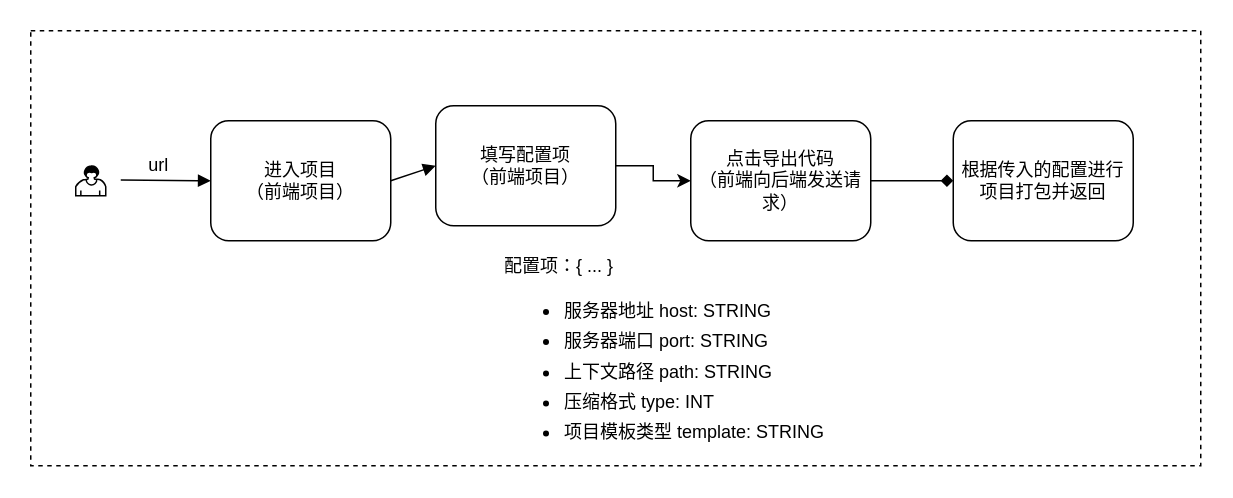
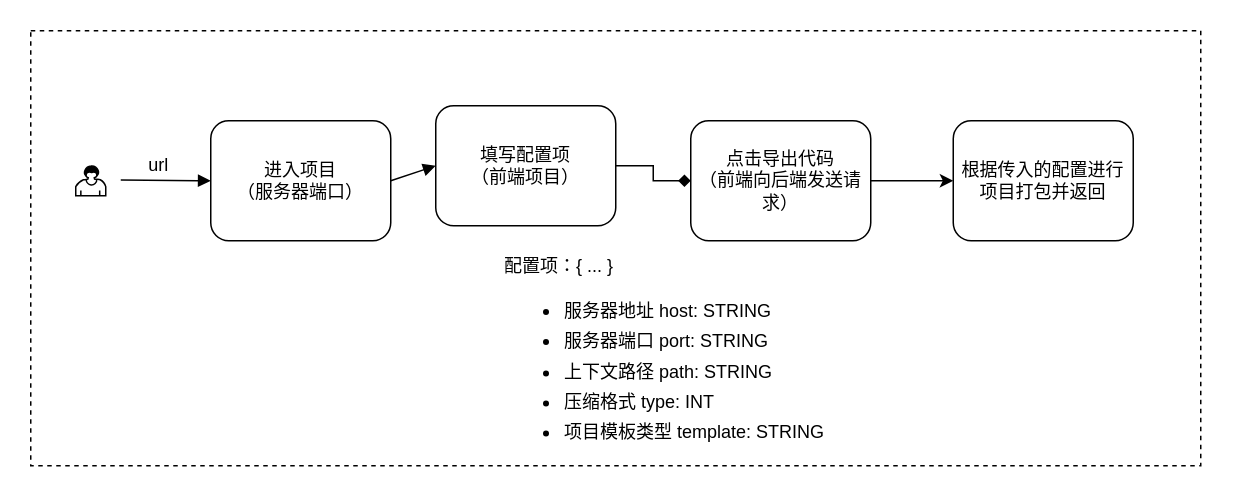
node "进入项目 （前端项目）": label "进入项目 （前端项目）" -> "进入项目 （服务器端口）"
edge "填写配置项 （前端项目）" -> "点击导出代码 （前端向后端发送请求）": arrowhead classic -> diamond
edge "点击导出代码 （前端向后端发送请求）" -> "根据传入的配置进行项目打包并返回": arrowhead diamond -> classic
